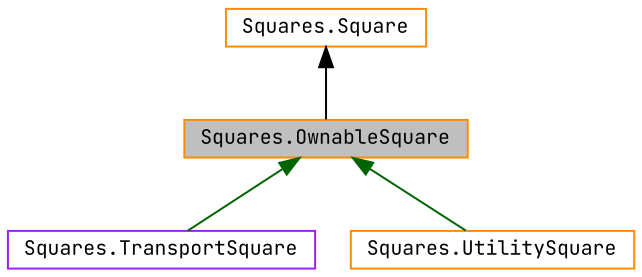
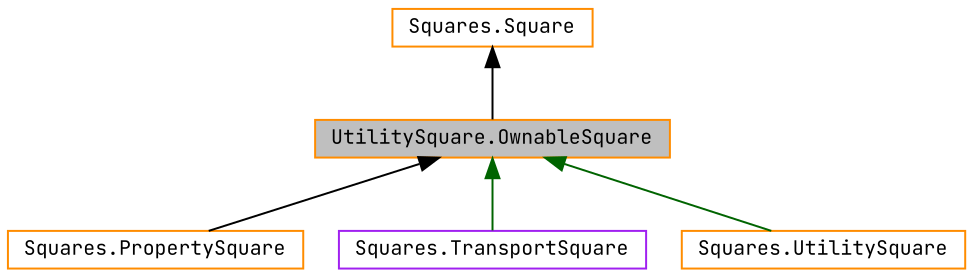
node "Squares.OwnableSquare": label "Squares.OwnableSquare" -> "UtilitySquare.OwnableSquare"
node "Squares.PropertySquare": added
